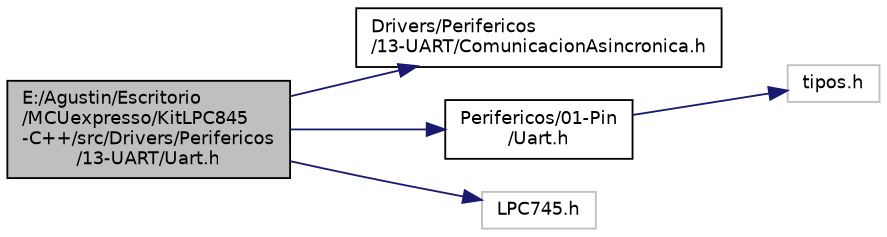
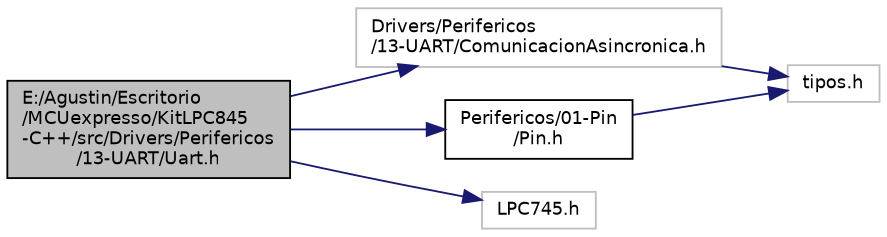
node "Drivers/Perifericos /13-UART/ComunicacionAsincronica.h": color black -> grey75
edge "Drivers/Perifericos /13-UART/ComunicacionAsincronica.h" -> "tipos.h": added
node "Perifericos/01-Pin /Uart.h": label "Perifericos/01-Pin /Uart.h" -> "Perifericos/01-Pin /Pin.h"
